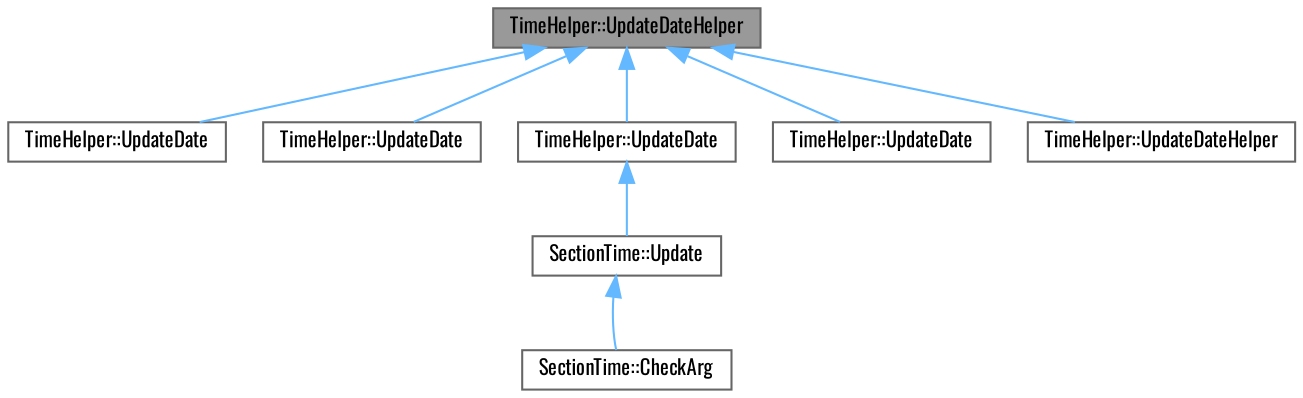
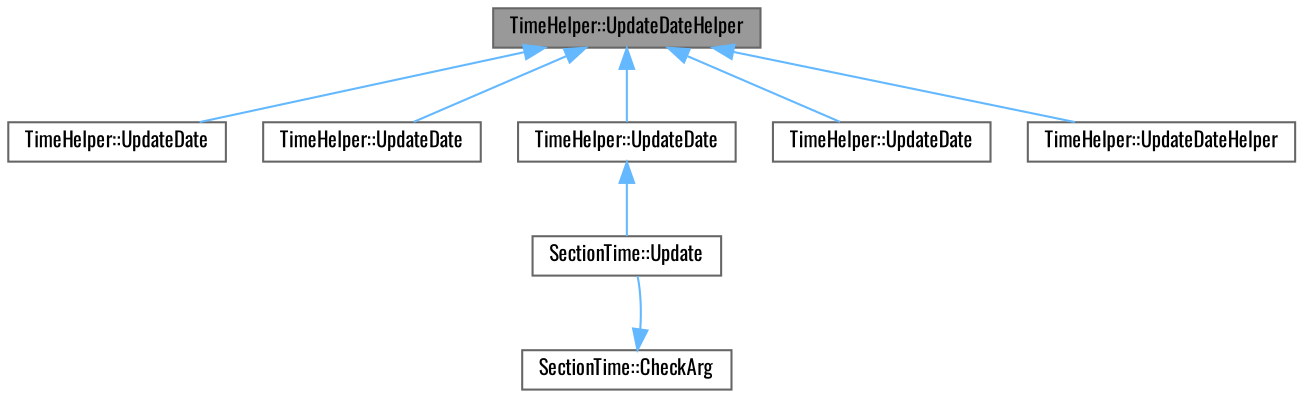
edge "SectionTime::CheckArg" -> "SectionTime::Update": reversed
